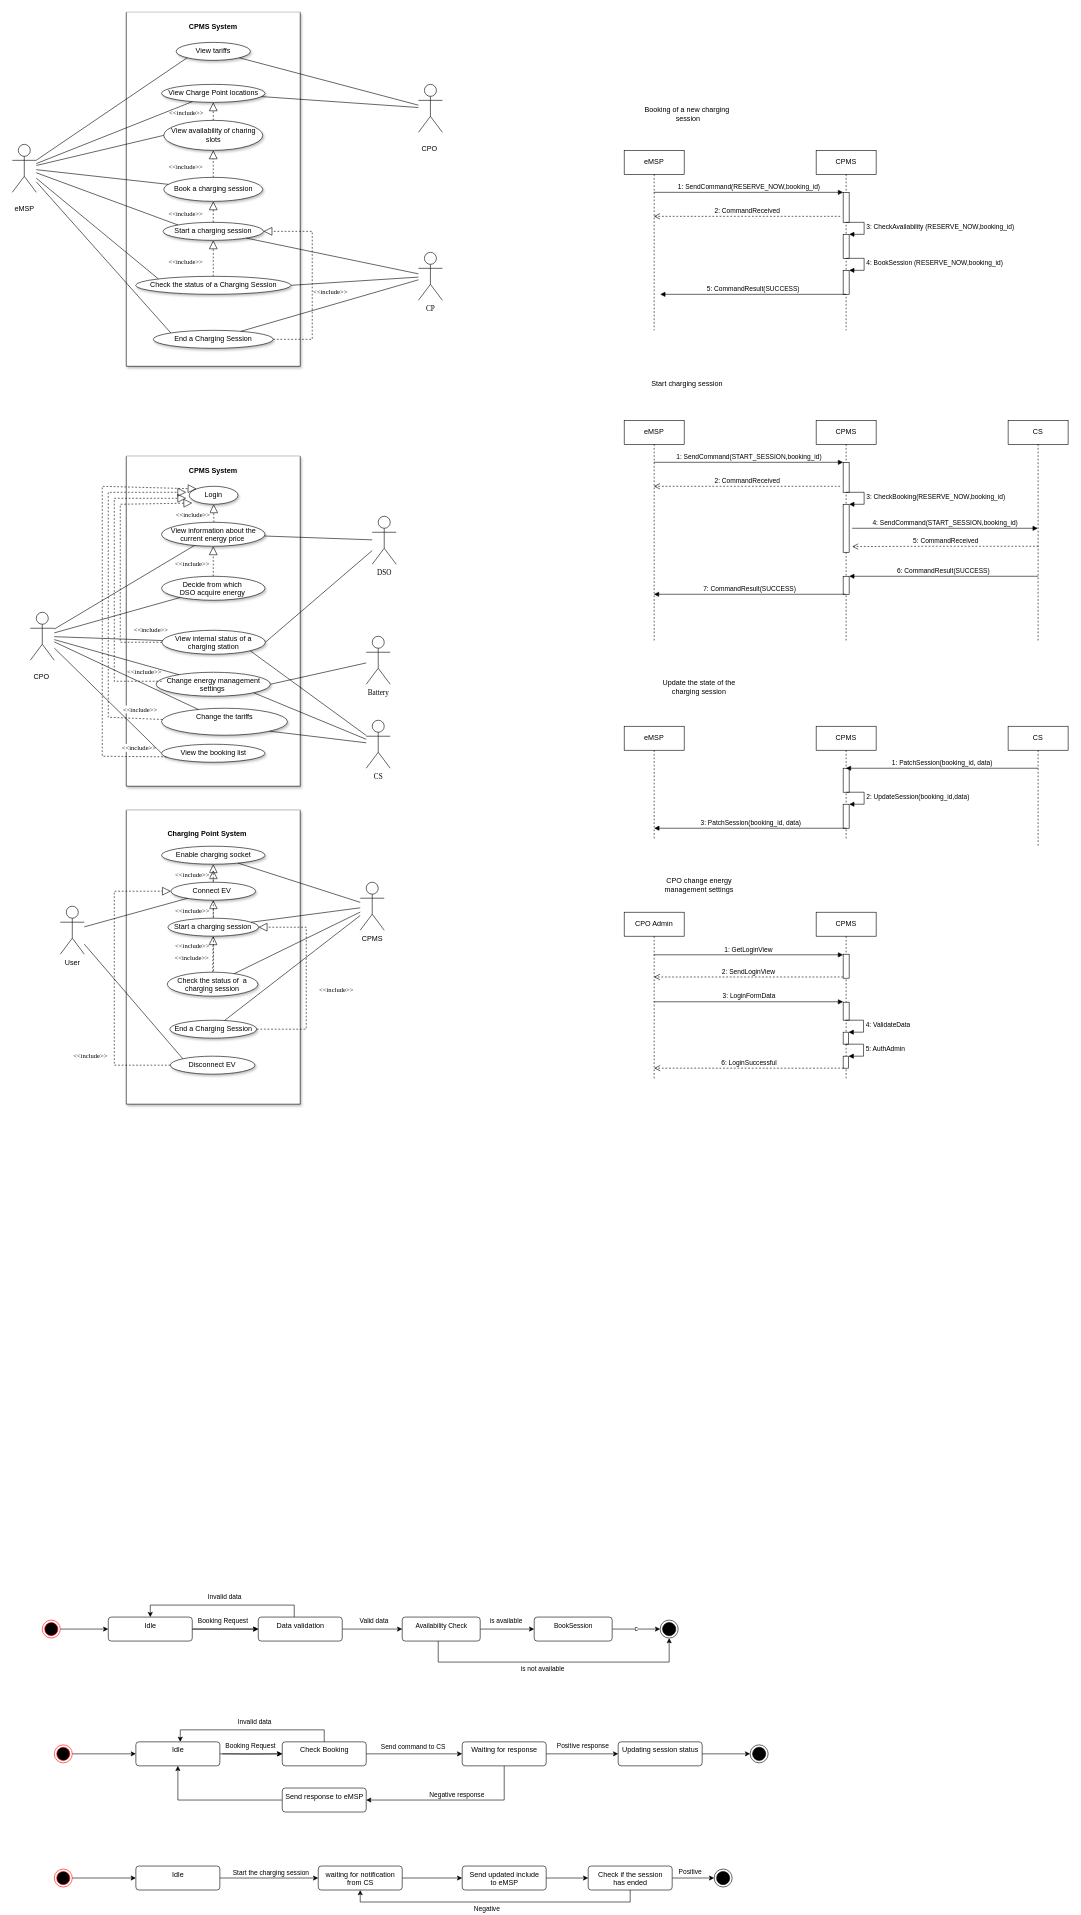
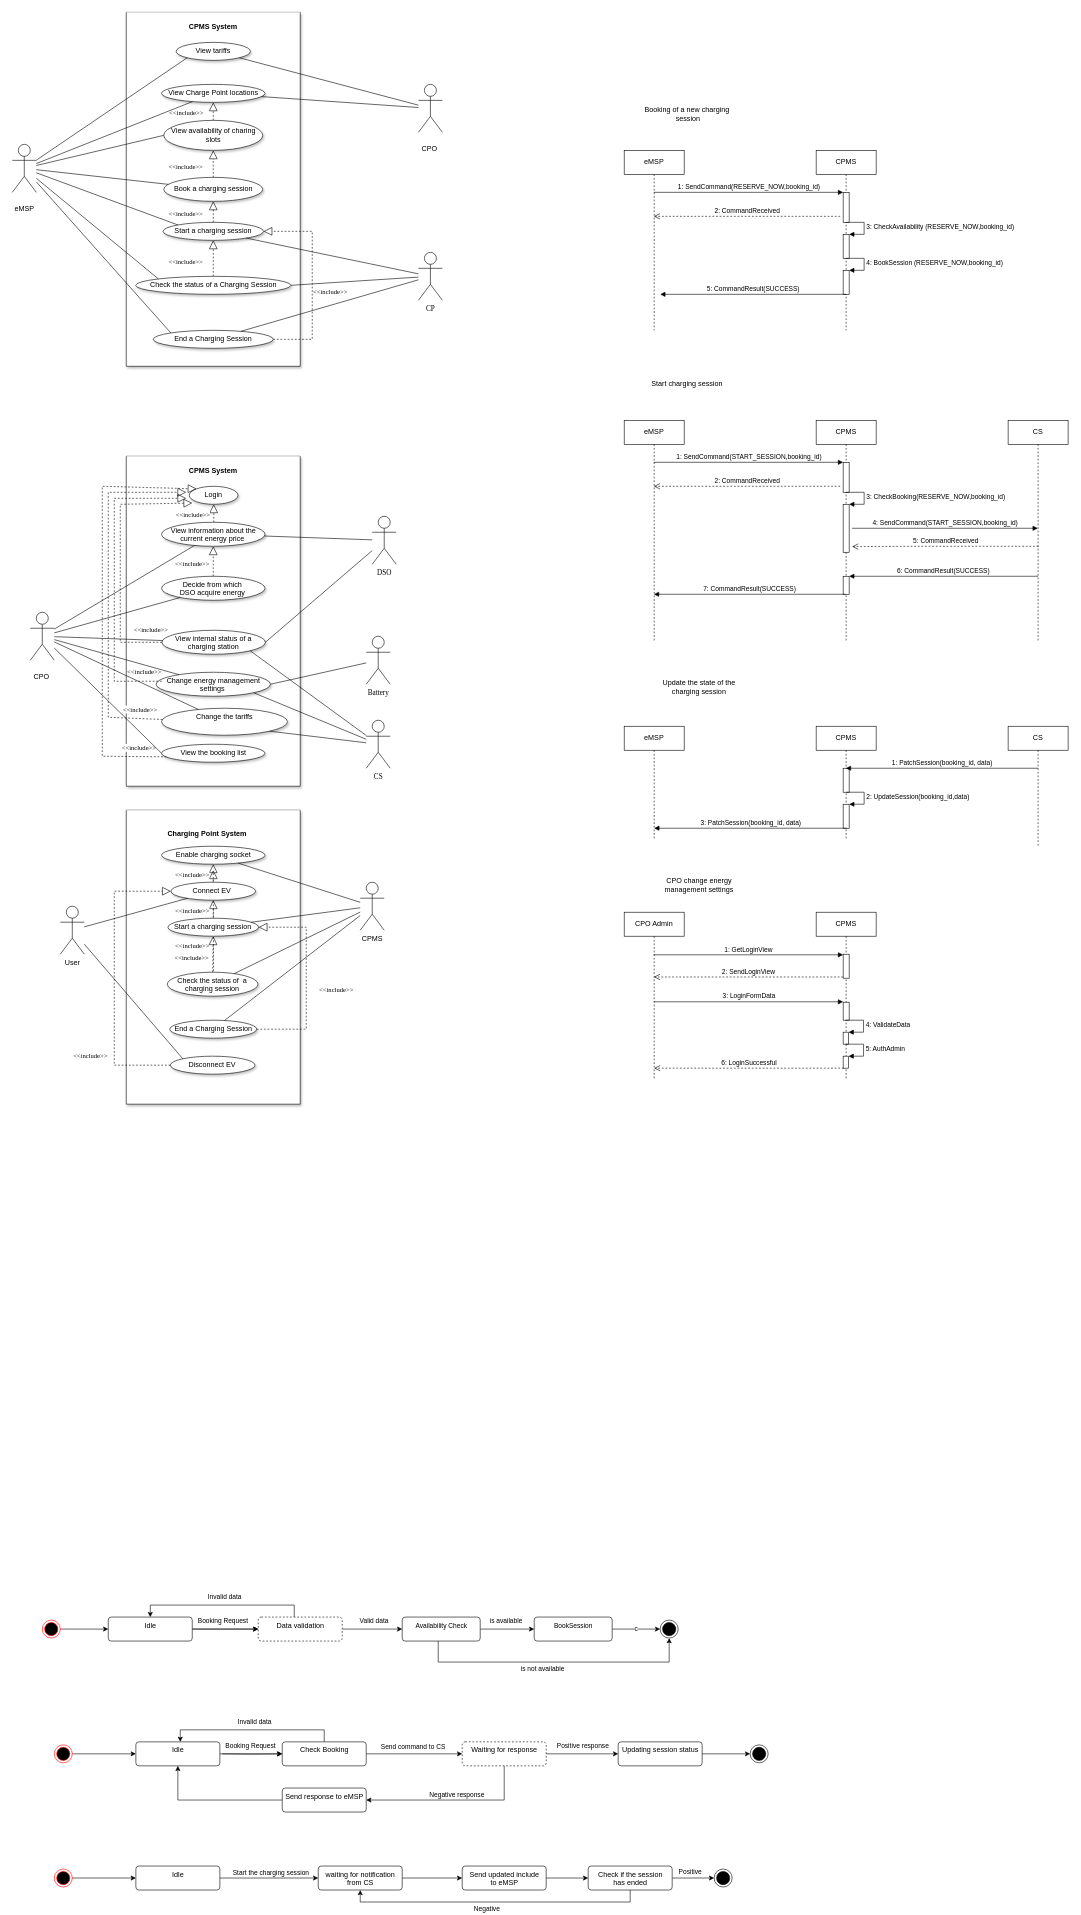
node "Data validation": style solid -> dashed
node "Waiting for response": style solid -> dashed
